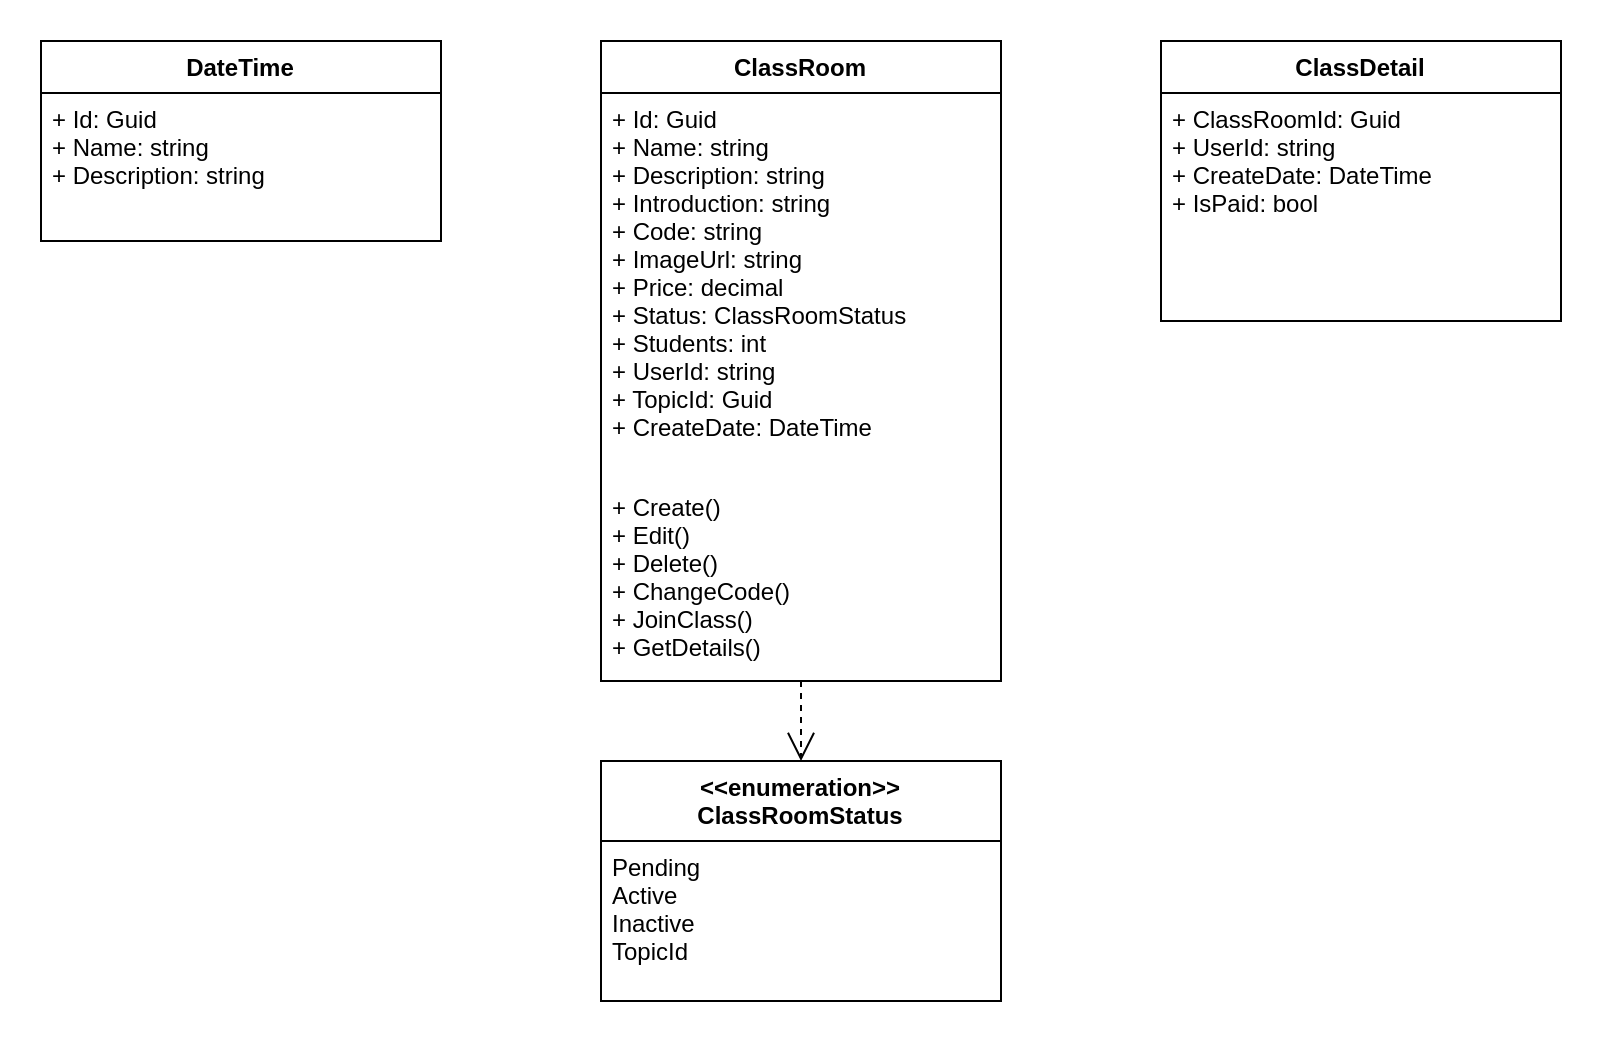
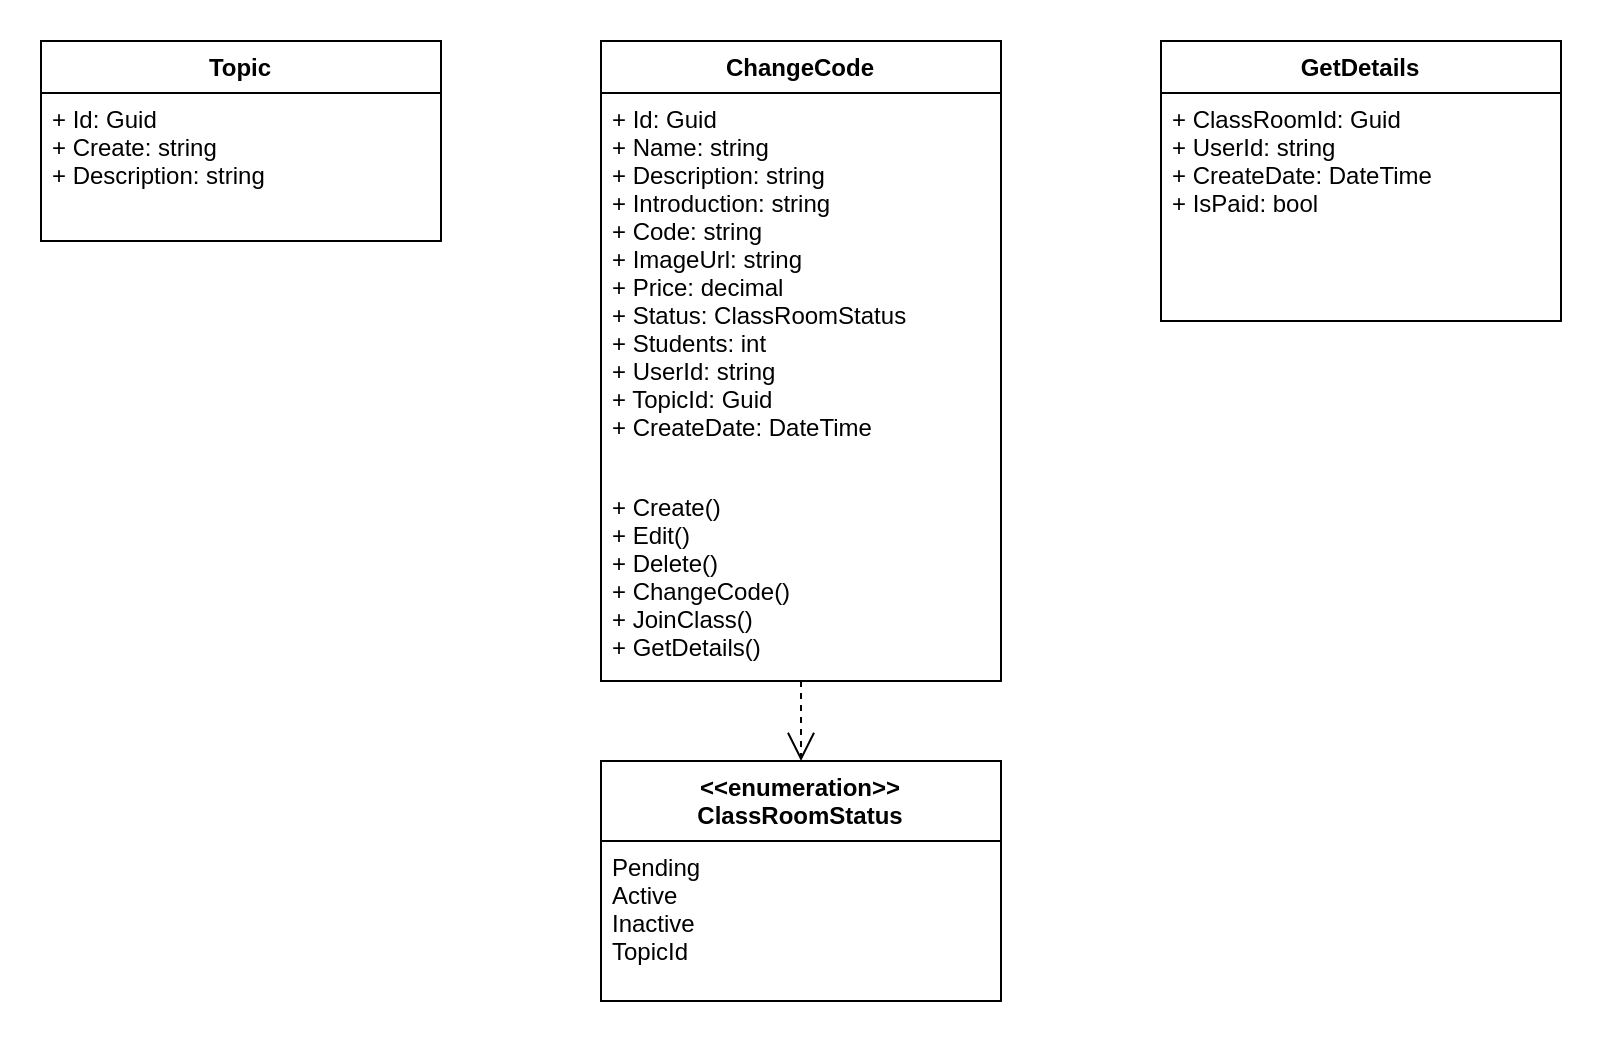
node "DateTime": label "DateTime" -> "Topic"
node "ClassRoom": label "ClassRoom" -> "ChangeCode"
node "ClassDetail": label "ClassDetail" -> "GetDetails"
node "+ Id: Guid + Name: string + Description: string": label "+ Id: Guid + Name: string + Description: string" -> "+ Id: Guid + Create: string + Description: string"
